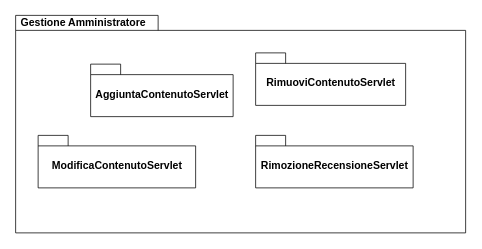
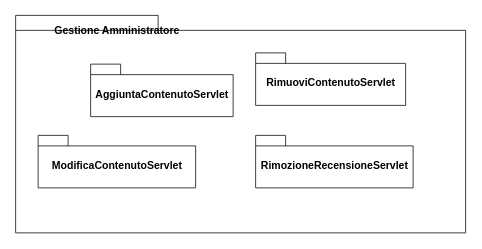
node "Gestione Amministratore": moved (83, 23) -> (117, 30)
